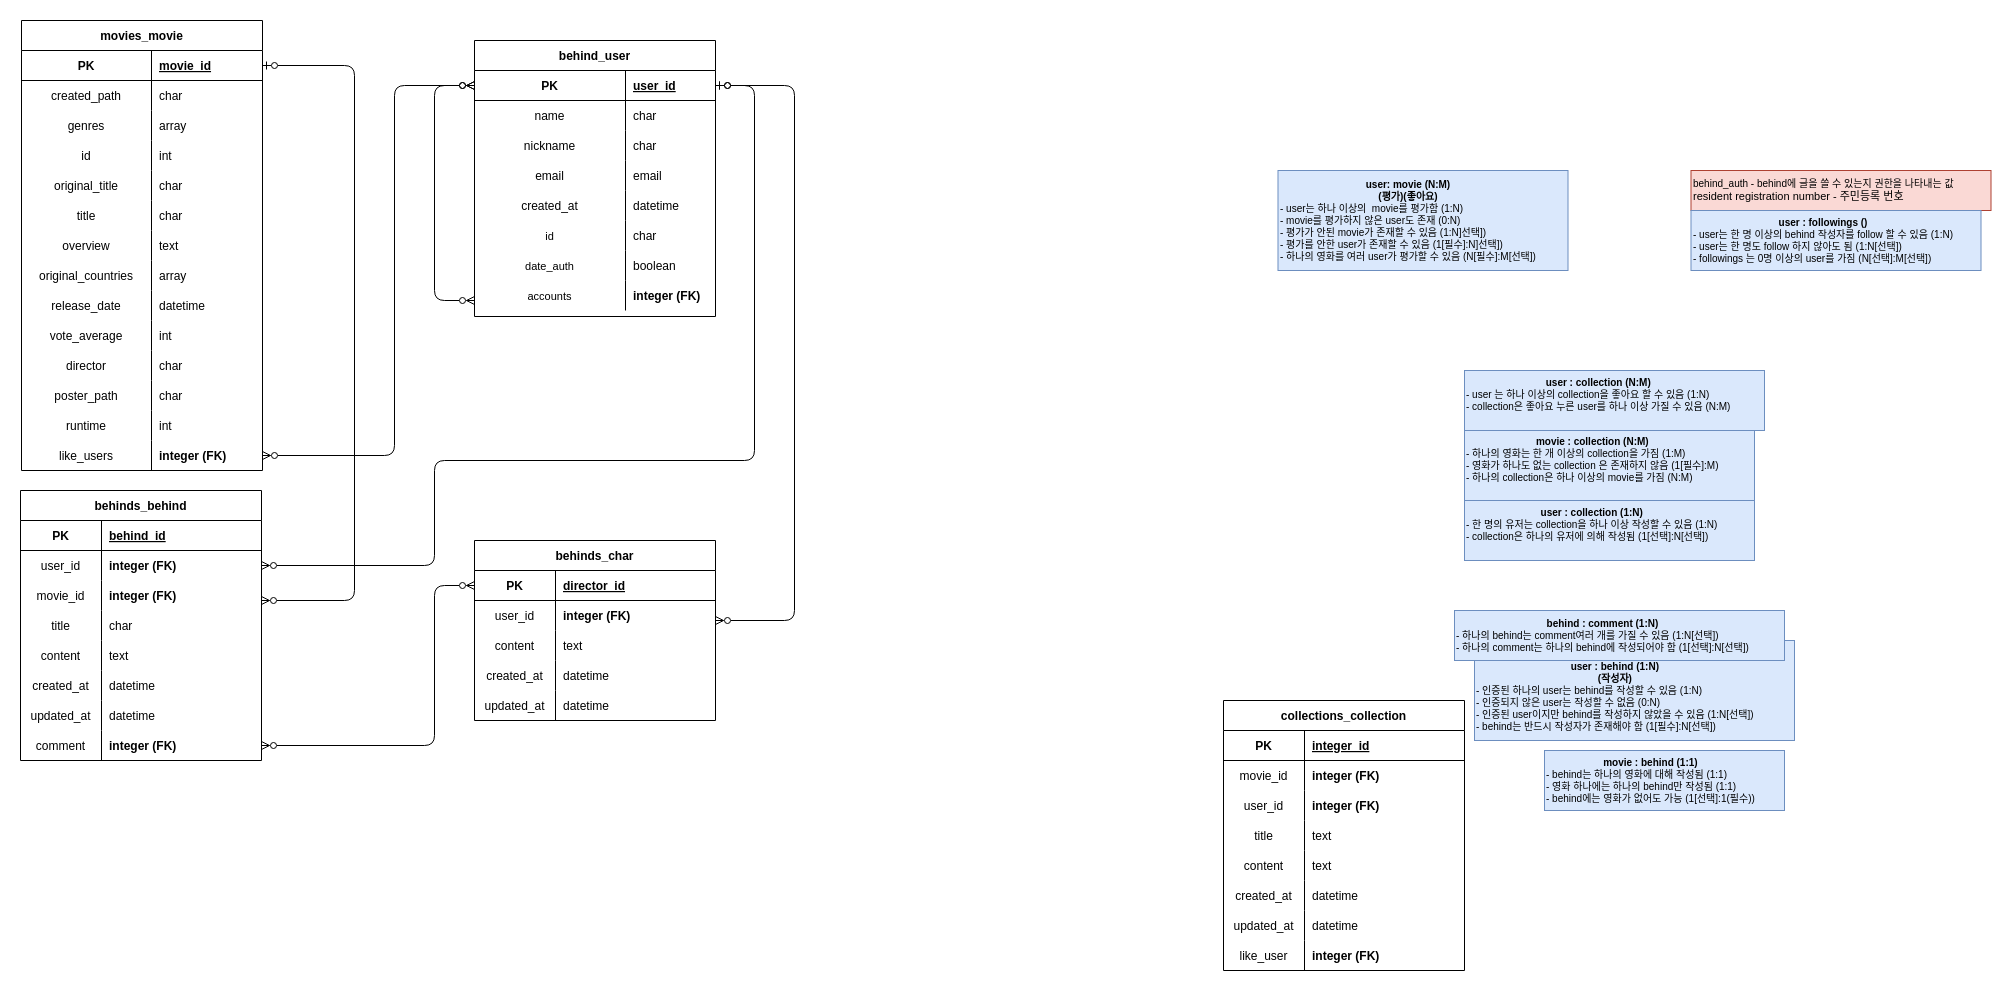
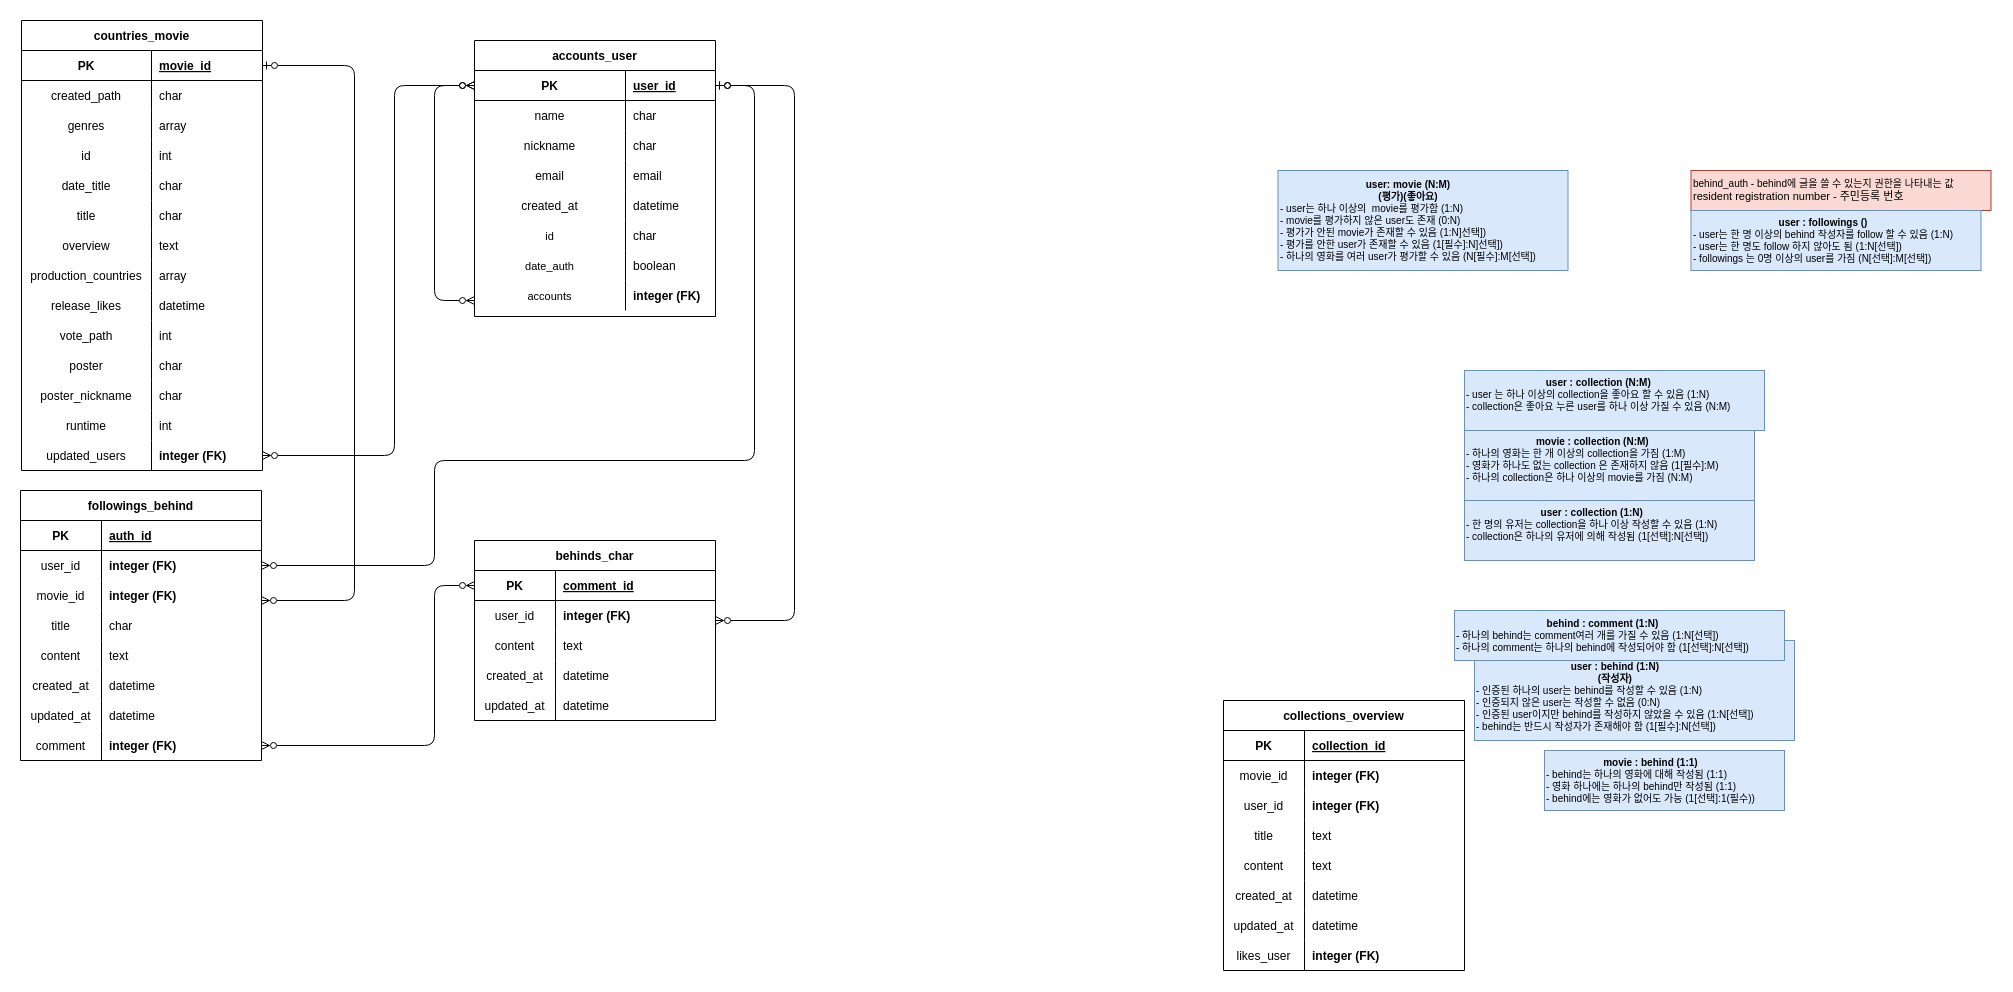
node "movies_movie": label "movies_movie" -> "countries_movie"
node "behind_user": label "behind_user" -> "accounts_user"
node "original_title": label "original_title" -> "date_title"
node "original_countries": label "original_countries" -> "production_countries"
node "release_date": label "release_date" -> "release_likes"
node "vote_average": label "vote_average" -> "vote_path"
node "director": label "director" -> "poster"
node "poster_path": label "poster_path" -> "poster_nickname"
node "like_users": label "like_users" -> "updated_users"
node "behinds_behind": label "behinds_behind" -> "followings_behind"
node "behind_id": label "behind_id" -> "auth_id"
node "director_id": label "director_id" -> "comment_id"
node "collections_collection": label "collections_collection" -> "collections_overview"
node "integer_id": label "integer_id" -> "collection_id"
node "like_user": label "like_user" -> "likes_user"
